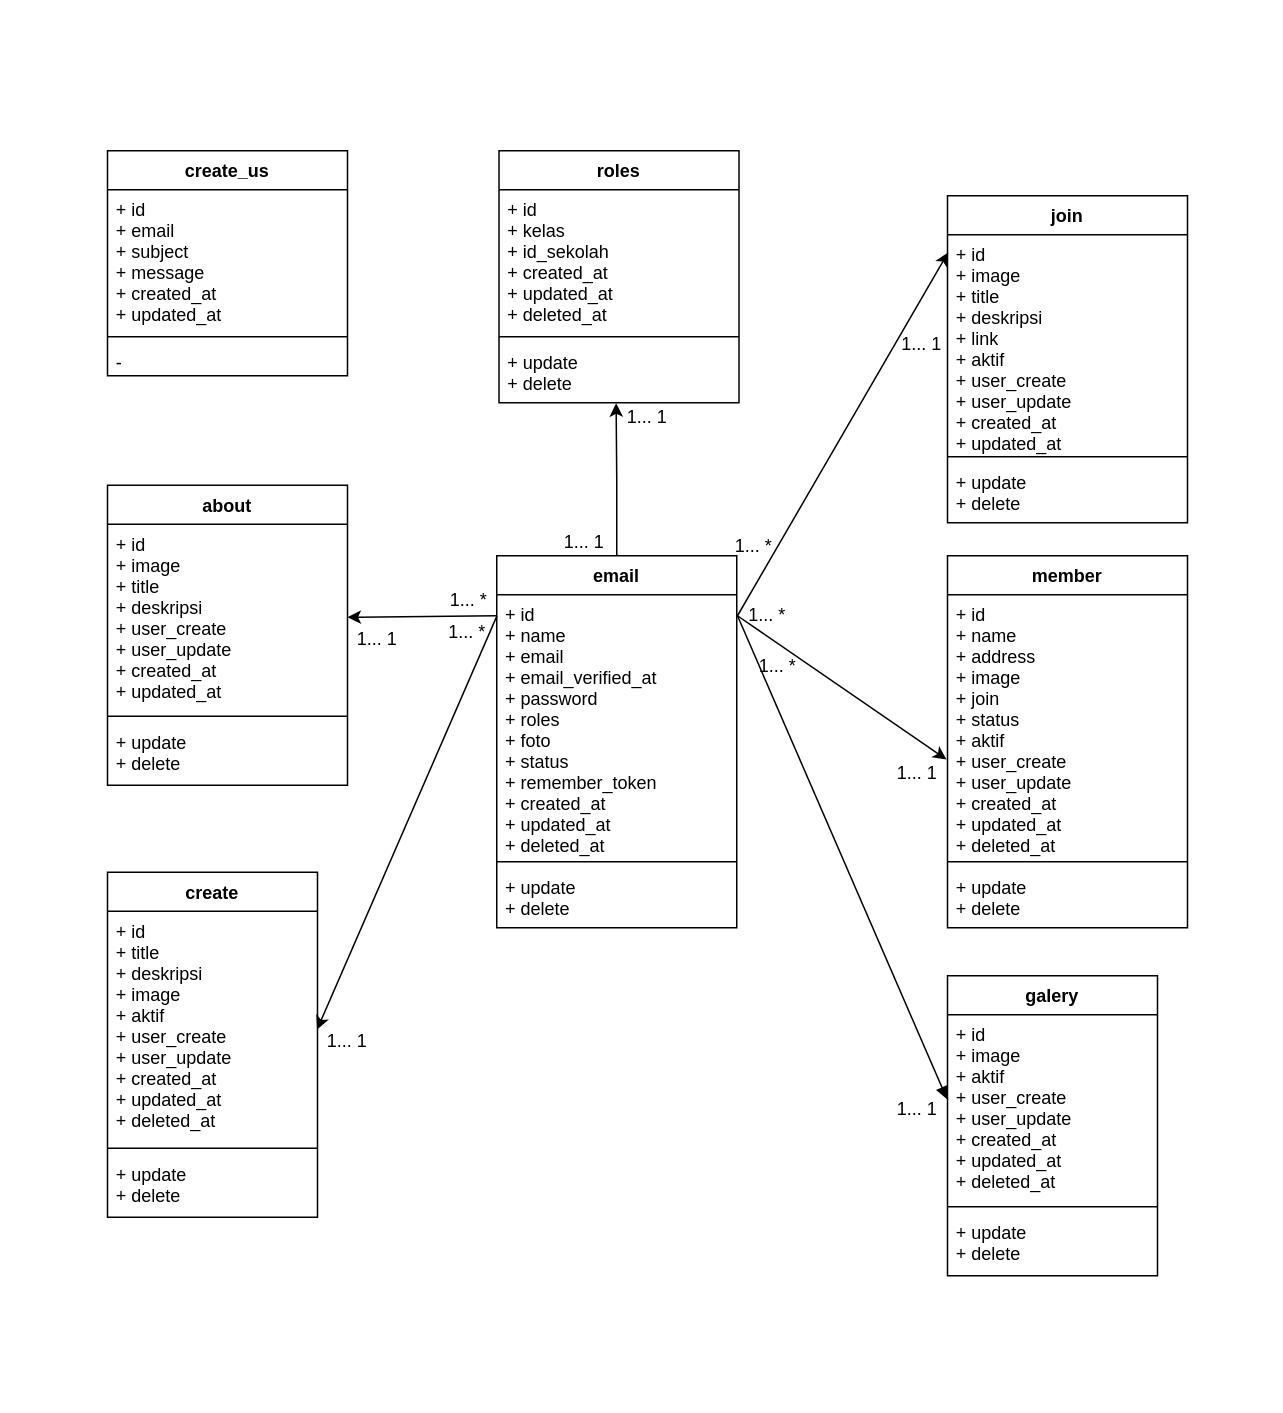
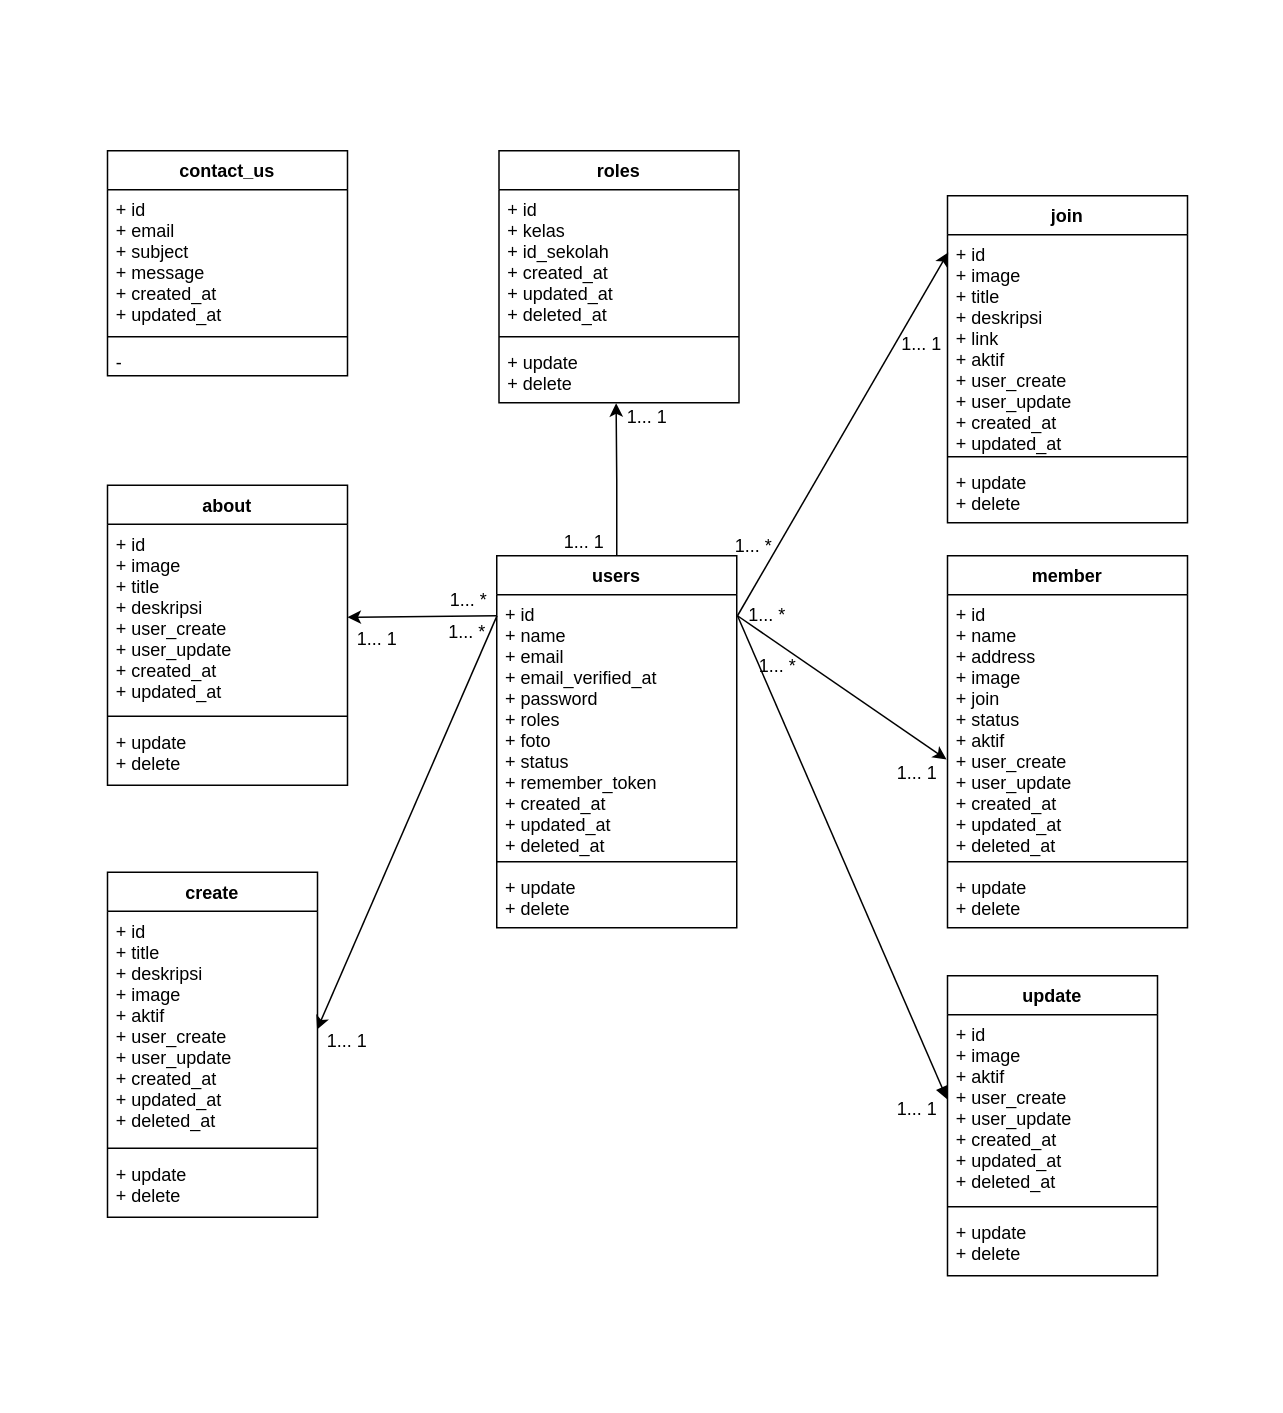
node "create_us": label "create_us" -> "contact_us"
node "email": label "email" -> "users"
node "galery": label "galery" -> "update"
